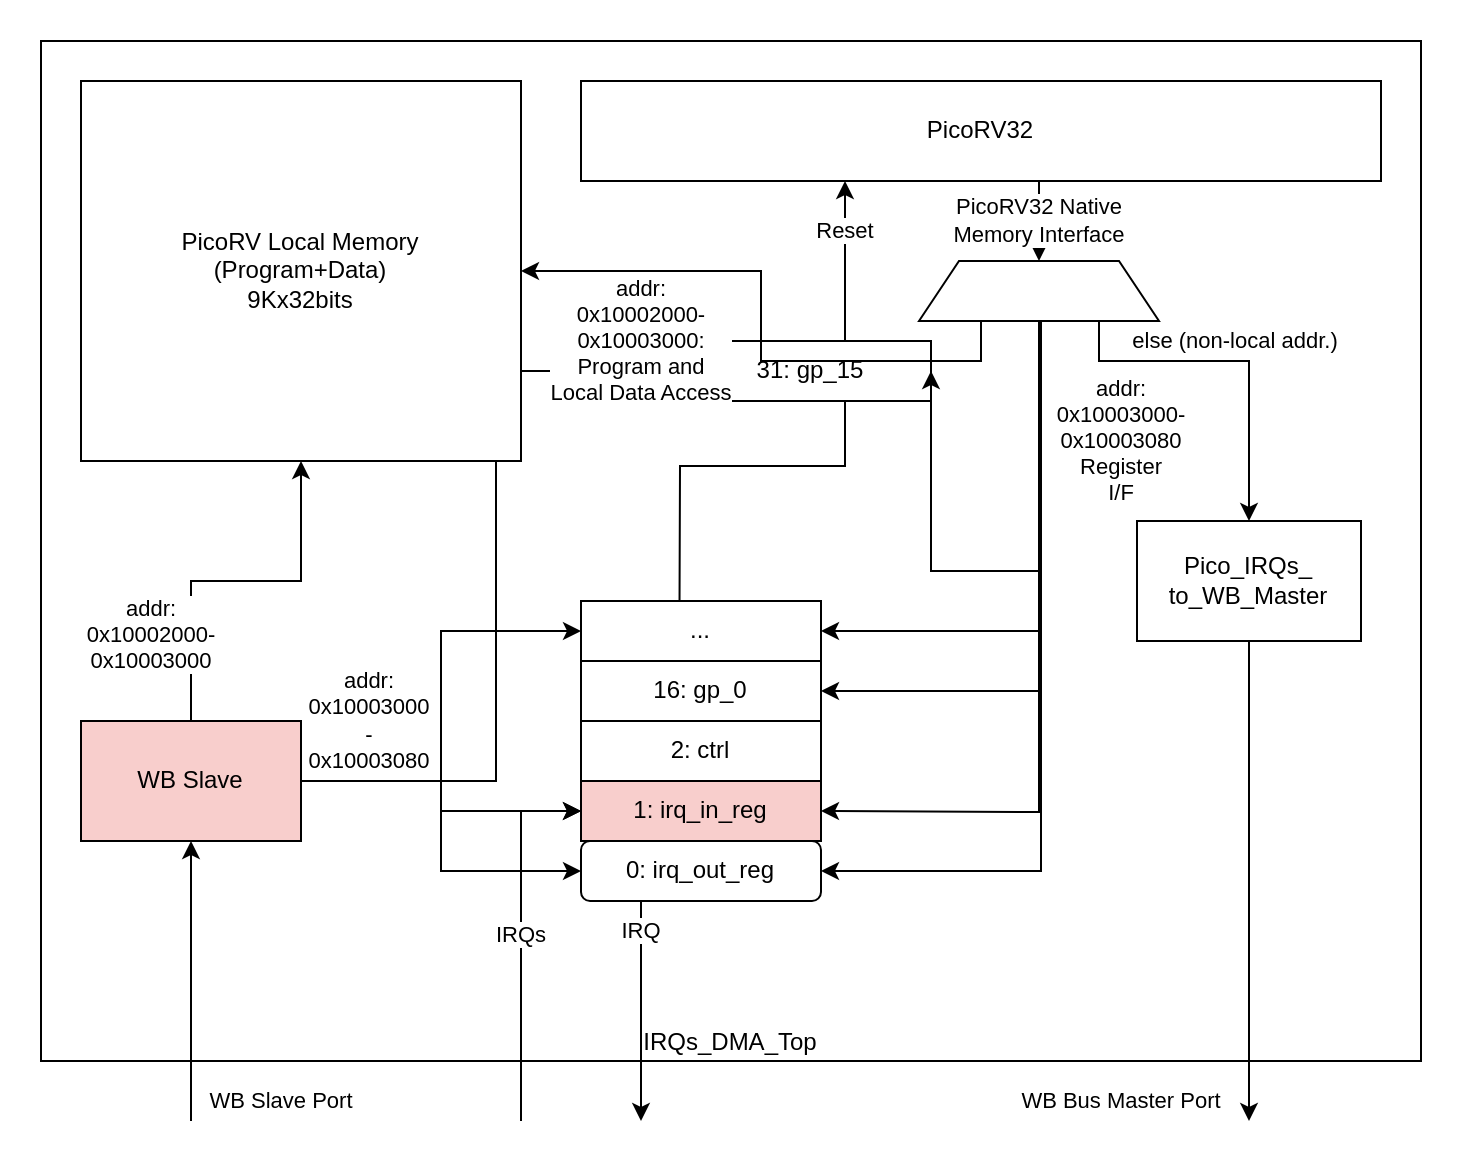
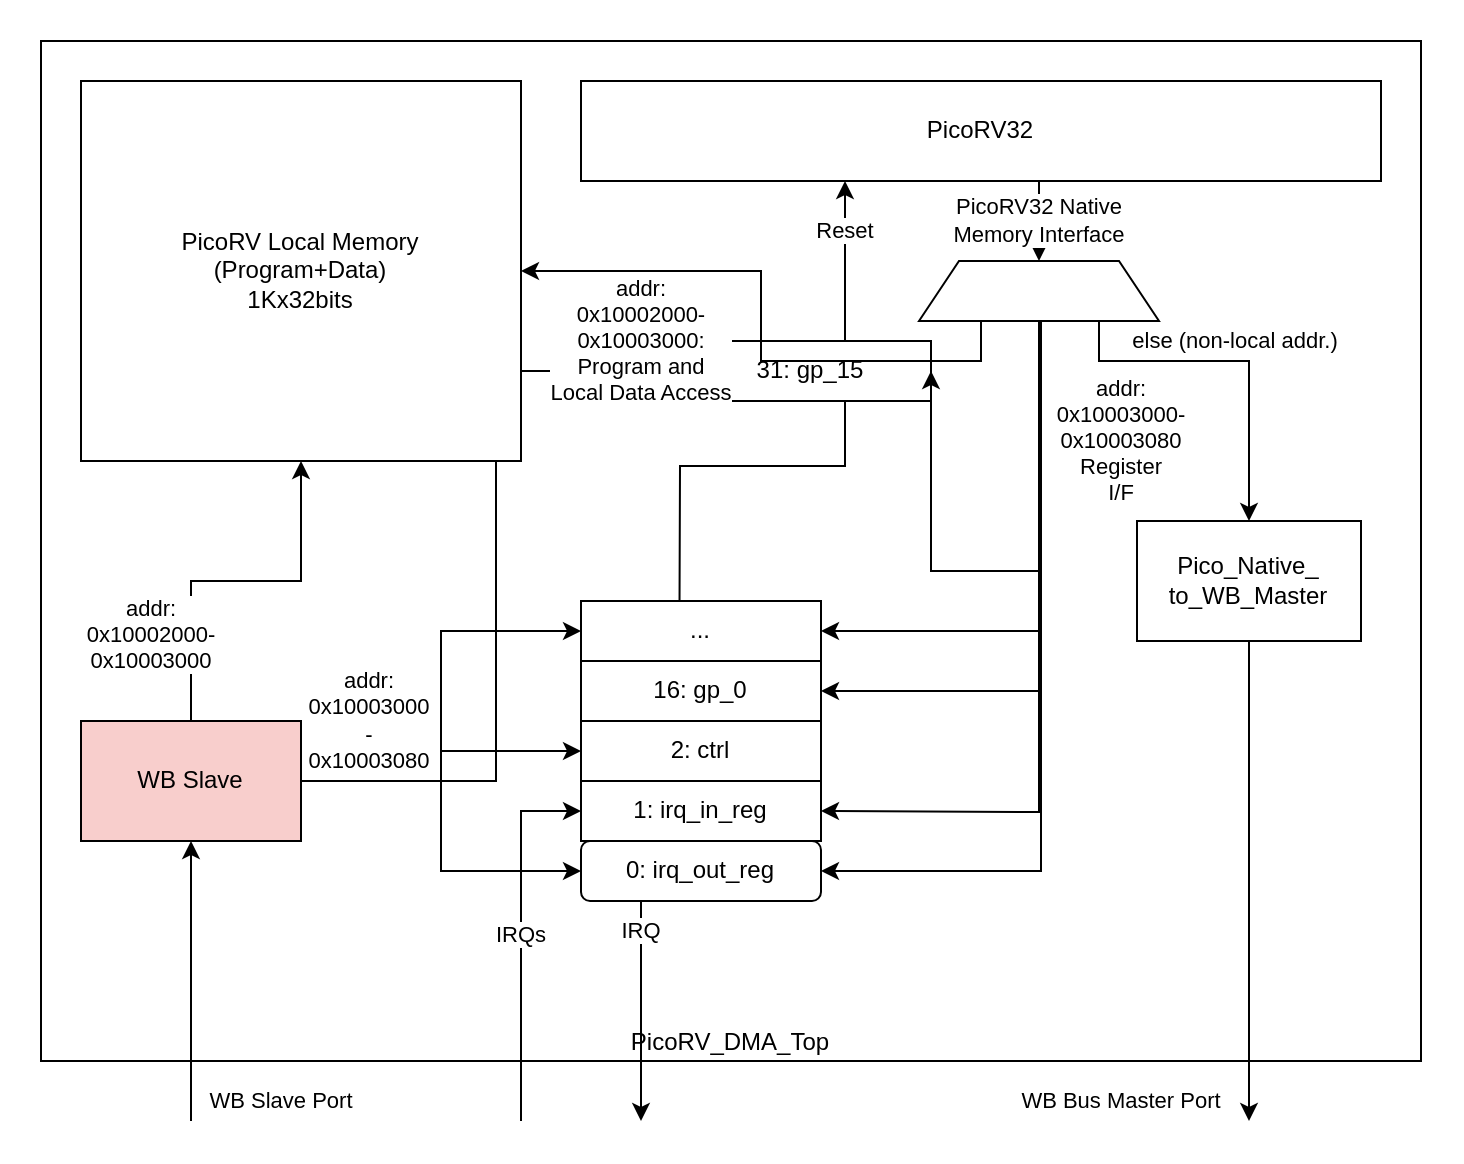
node "PicoRV Local Memory (Program+Data) 9Kx32bits": label "PicoRV Local Memory (Program+Data) 9Kx32bits" -> "PicoRV Local Memory (Program+Data) 1Kx32bits"
node "Pico_IRQs_ to_WB_Master": label "Pico_IRQs_ to_WB_Master" -> "Pico_Native_ to_WB_Master"
edge "WB Slave" -> "1: irq_in_reg": now "WB Slave" -> "2: ctrl"
node "1: irq_in_reg": fillcolor #f8cecc -> #ffffff
node "IRQs_DMA_Top": label "IRQs_DMA_Top" -> "PicoRV_DMA_Top"
